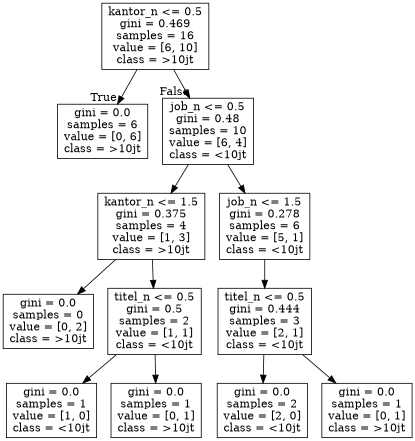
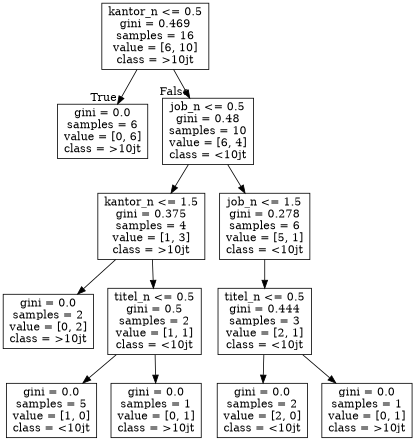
node "gini = 0.0 samples = 0 value = [0, 2] class = >10jt": label "gini = 0.0 samples = 0 value = [0, 2] class = >10jt" -> "gini = 0.0 samples = 2 value = [0, 2] class = >10jt"
node "gini = 0.0 samples = 1 value = [1, 0] class = <10jt": label "gini = 0.0 samples = 1 value = [1, 0] class = <10jt" -> "gini = 0.0 samples = 5 value = [1, 0] class = <10jt"
